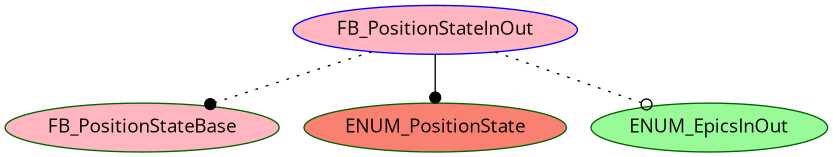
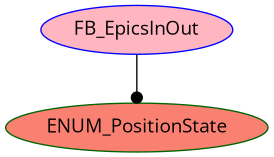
node "FB_PositionStateInOut": label "FB_PositionStateInOut" -> "FB_EpicsInOut"
node "FB_PositionStateBase": removed
node "ENUM_EpicsInOut": removed
